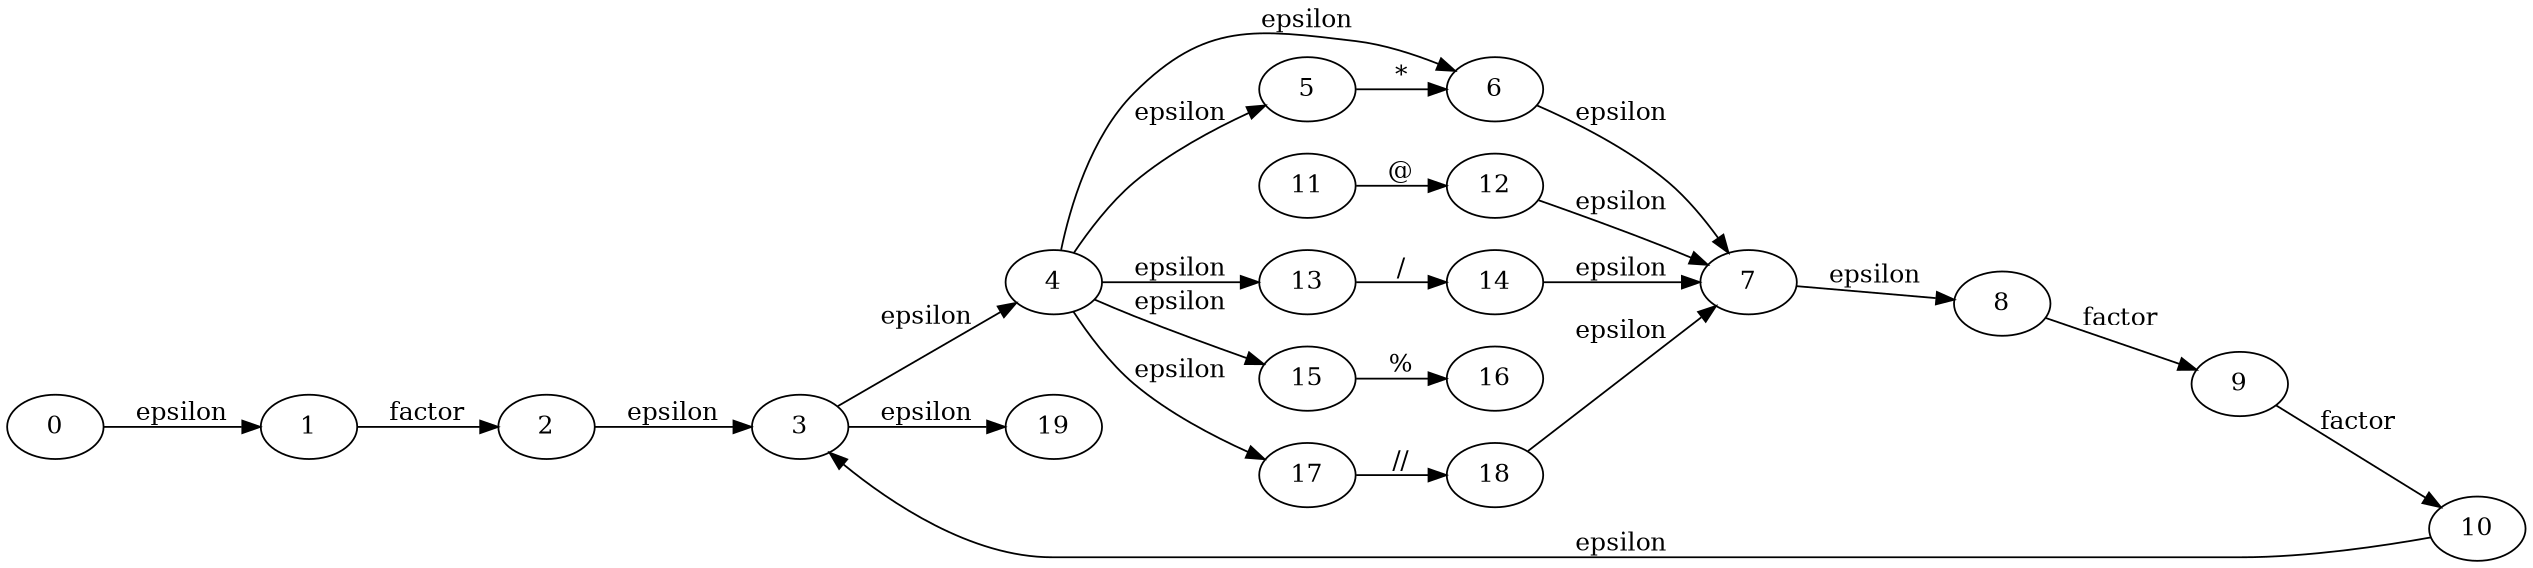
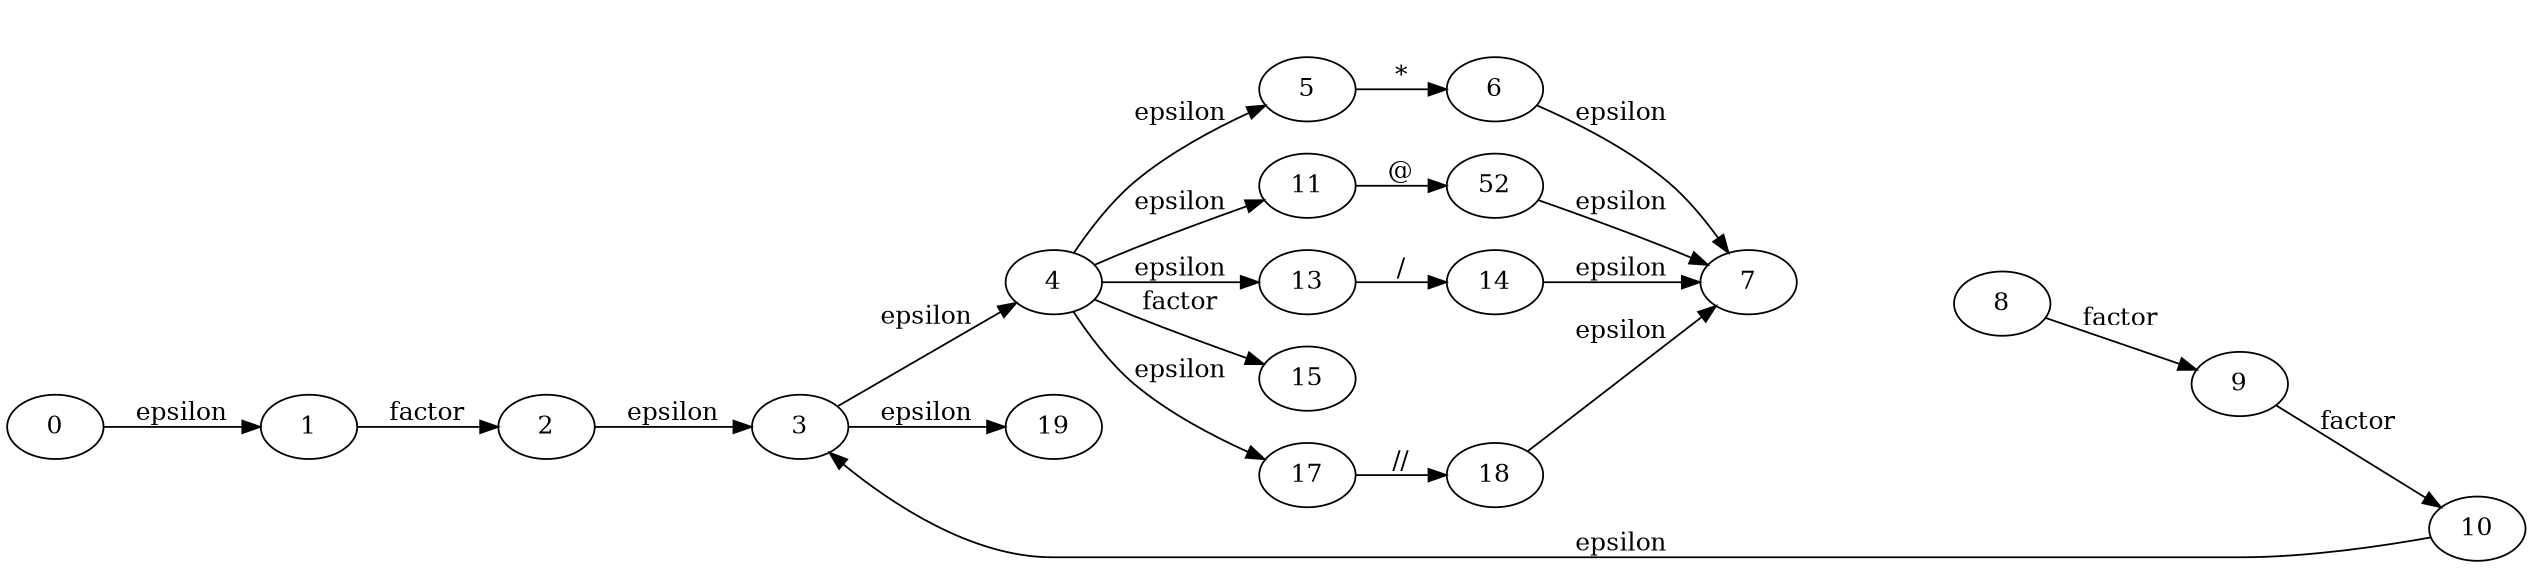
edge "4" -> "6": now "4" -> "11"
node "12": label "12" -> "52"
edge "7" -> "8": removed, label "epsilon"
edge "4" -> "15": label "epsilon" -> "factor"
node "16": removed
